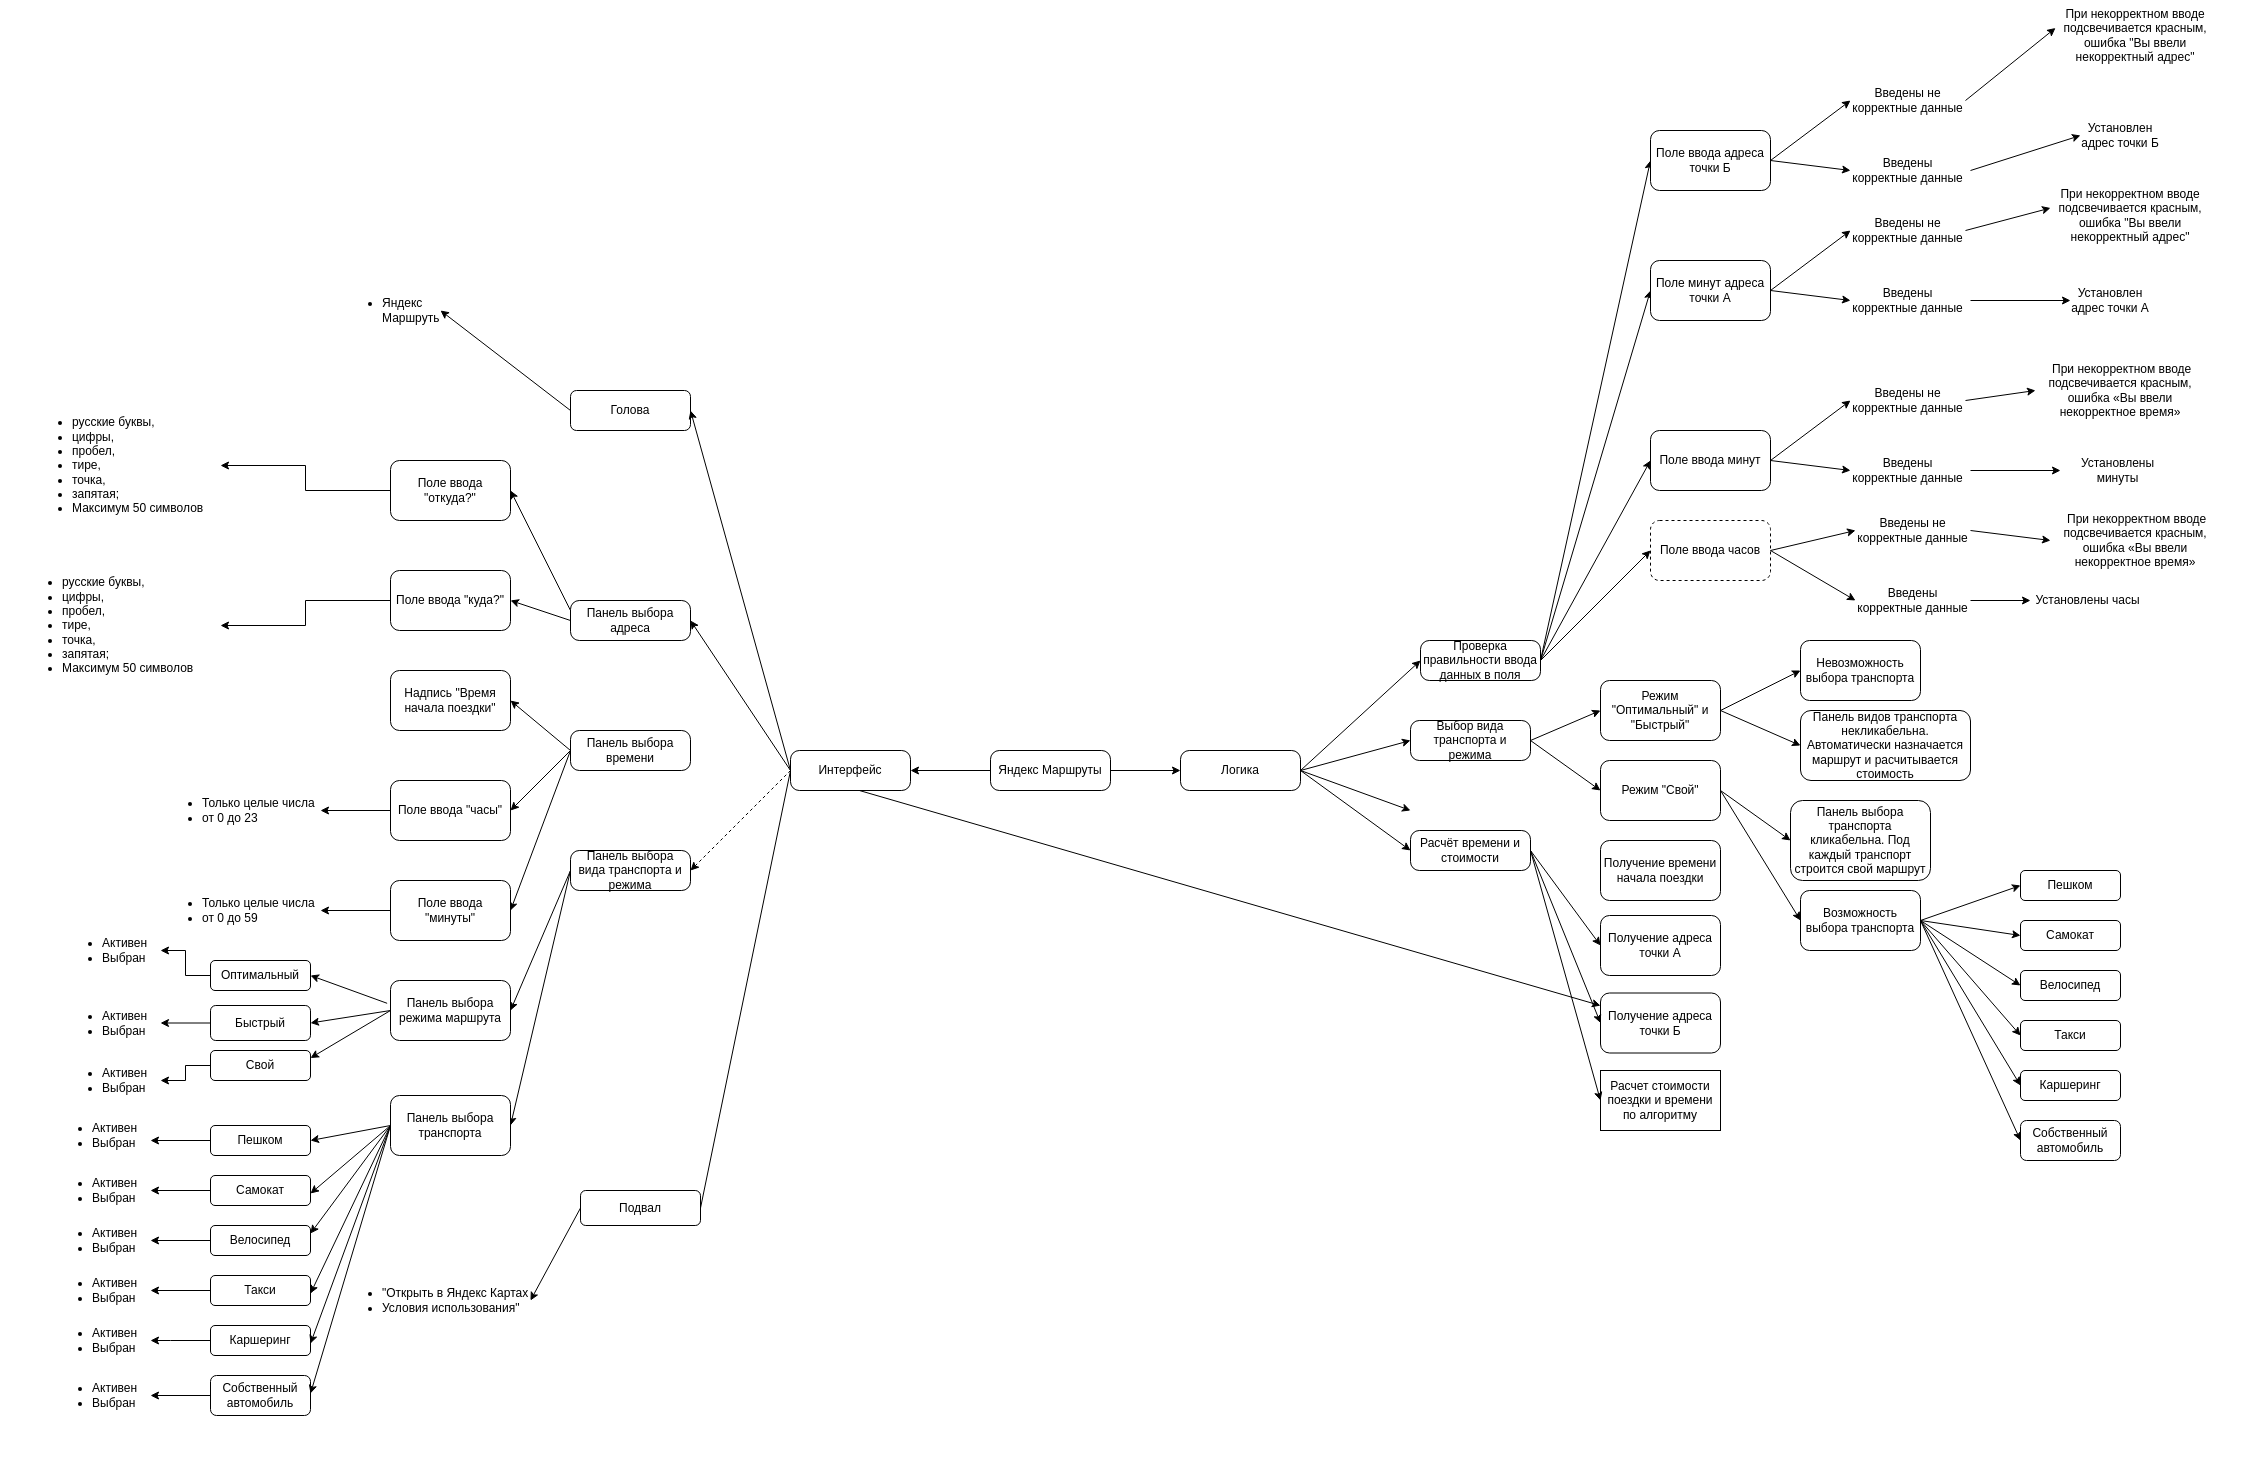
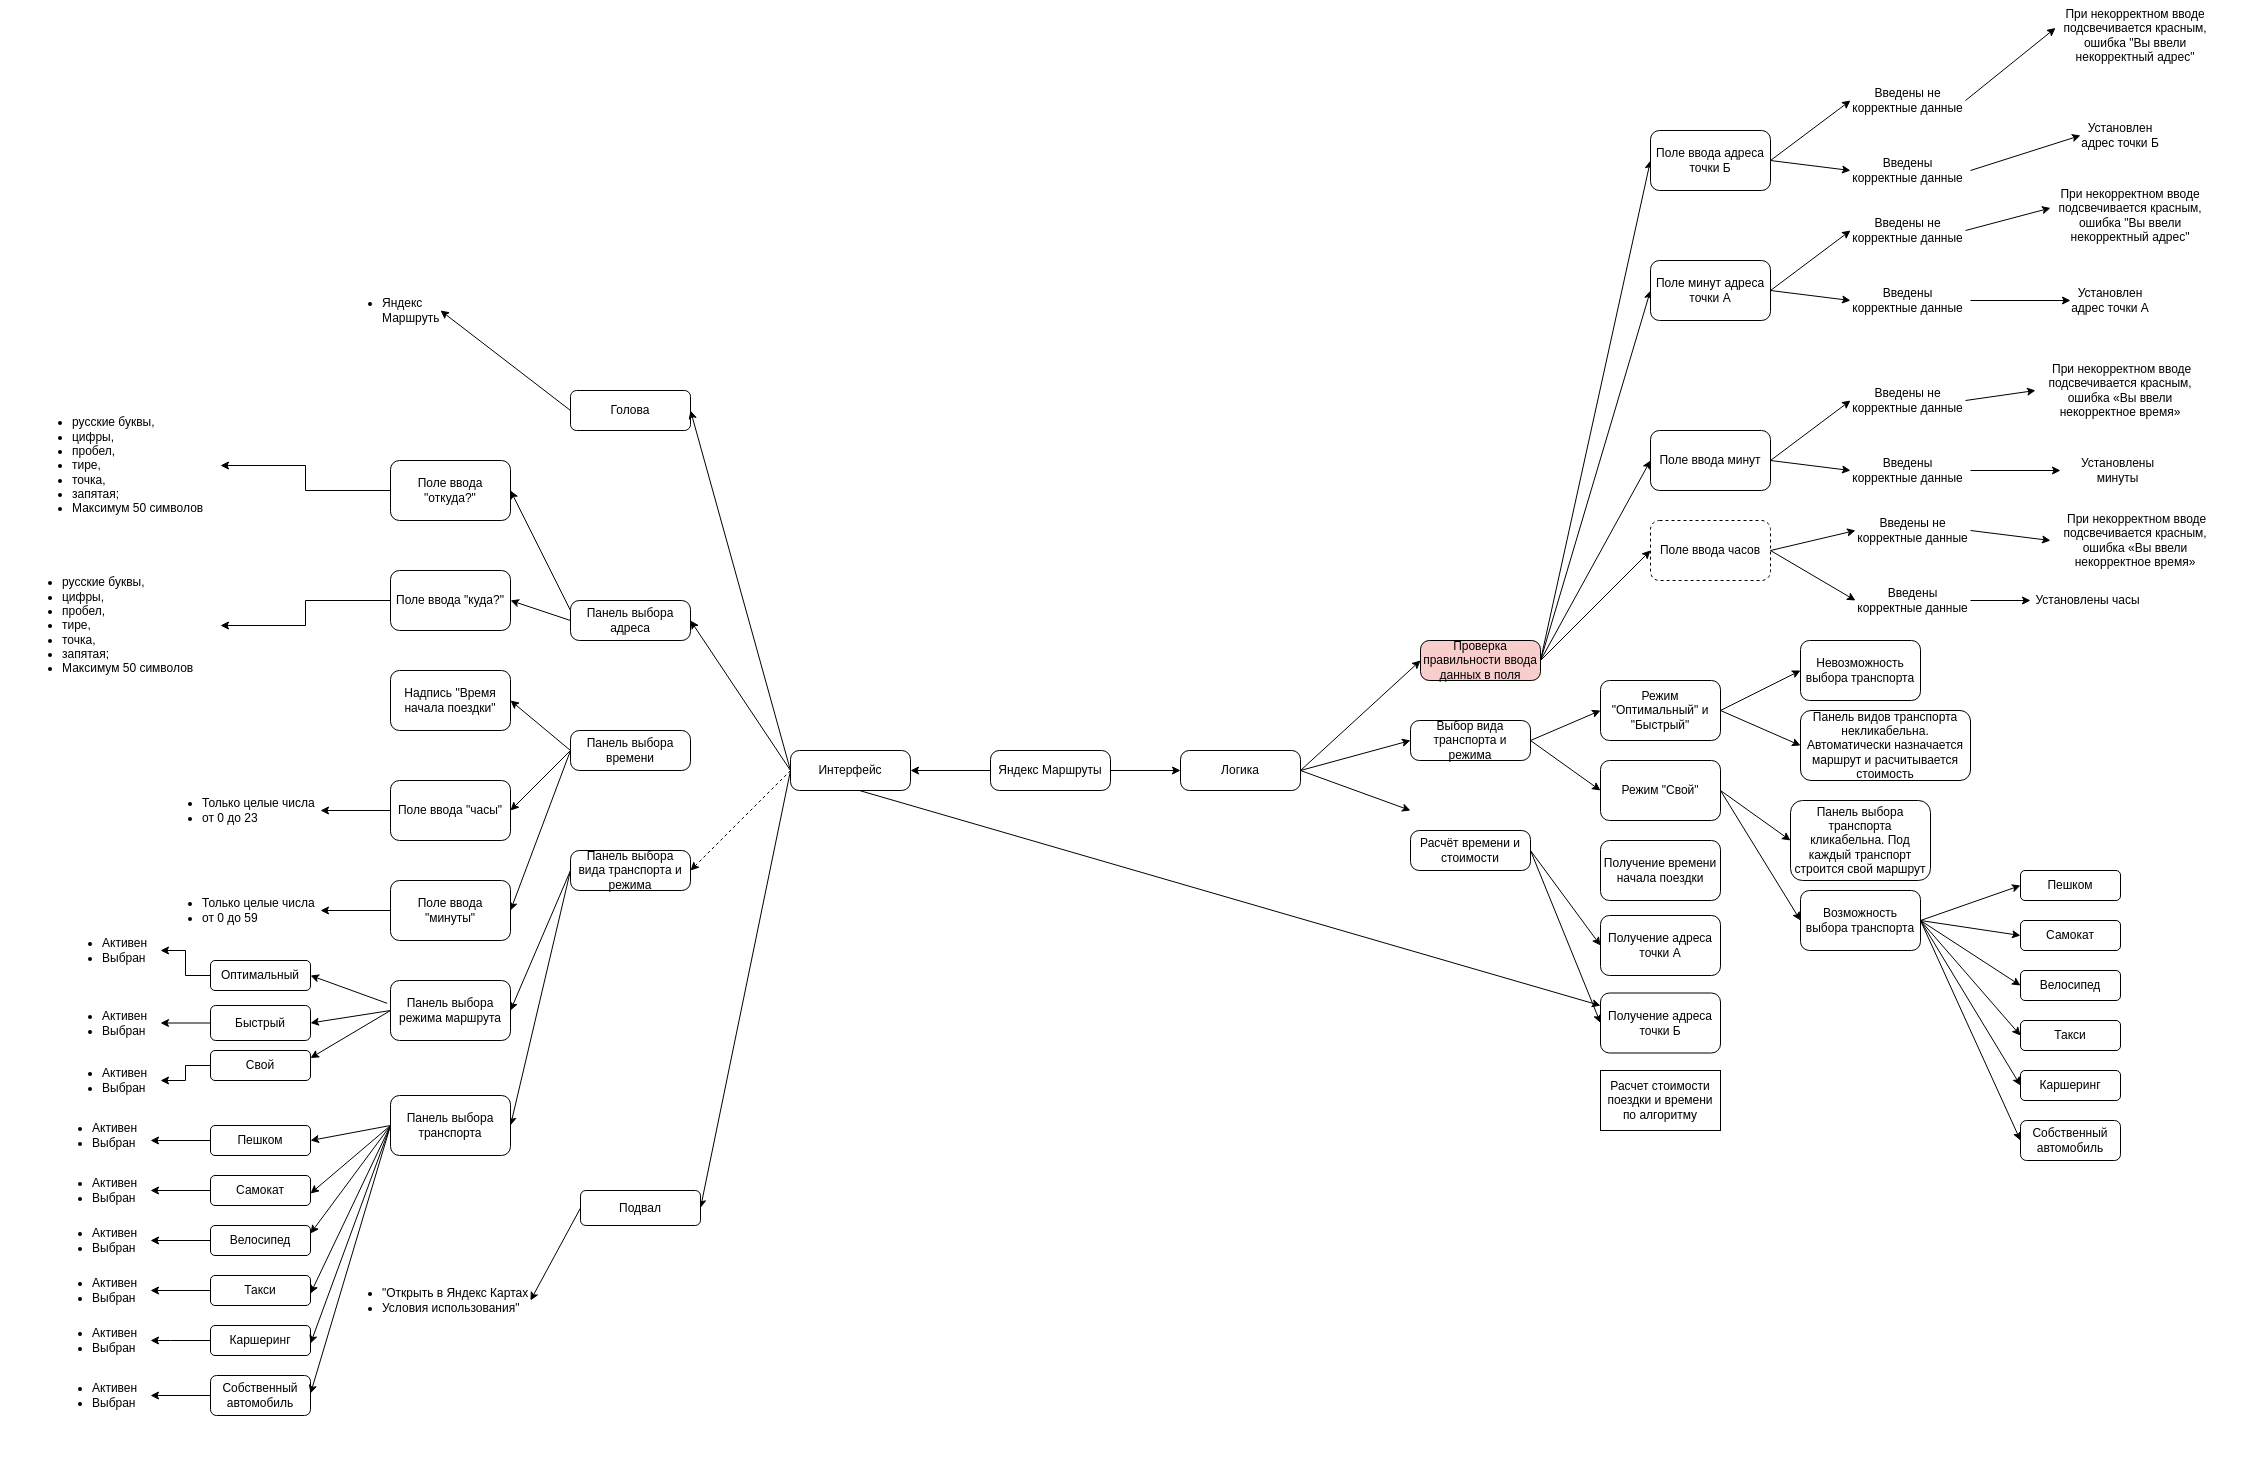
node "Проверка правильности ввода данных в поля": fillcolor #ffffff -> #f8cecc
edge "Логика" -> "Расчёт времени и стоимости": removed
edge "Расчёт времени и стоимости" -> "Расчет стоимости поездки и времени по алгоритму": removed
edge "Интерфейс" -- "Подвал": arrowhead none -> classic
